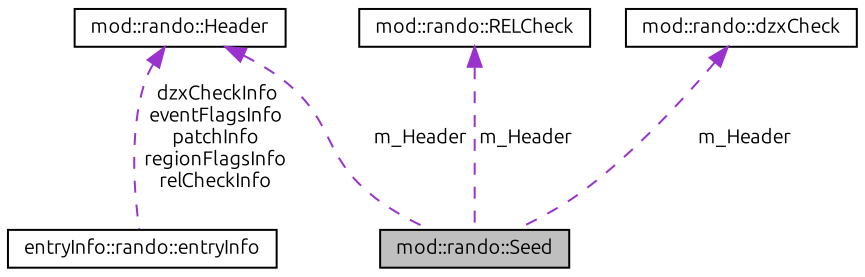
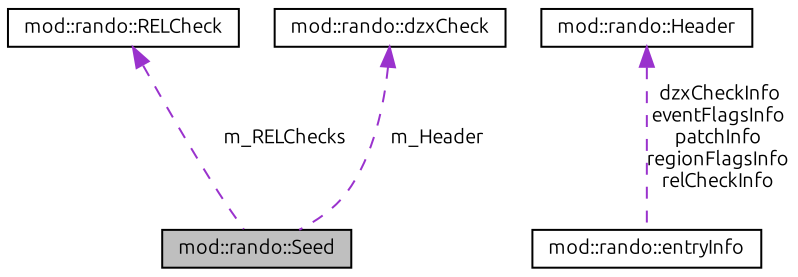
edge "mod::rando::Seed" -> "mod::rando::RELCheck": label " m_Header" -> " m_RELChecks"
edge "mod::rando::Seed" -> "mod::rando::Header": removed, label "m_Header"
node "entryInfo::rando::entryInfo": label "entryInfo::rando::entryInfo" -> "mod::rando::entryInfo"
